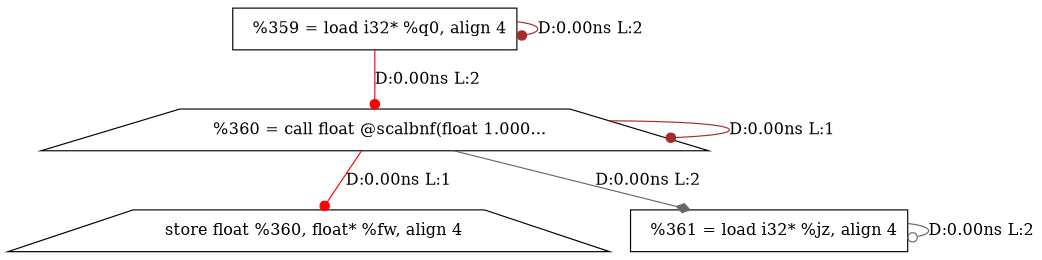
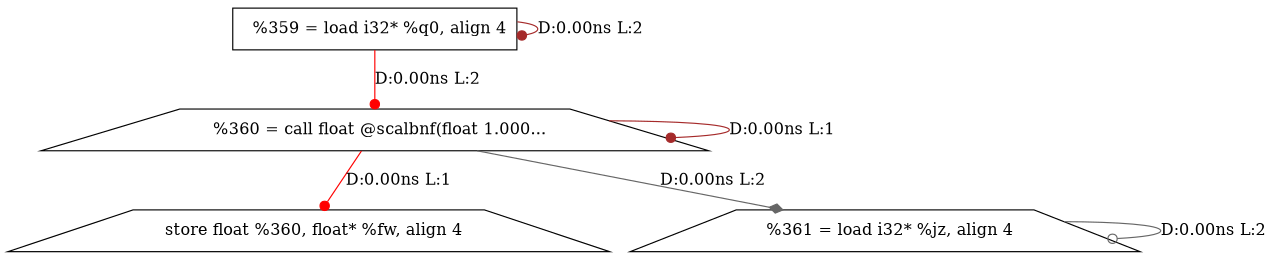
node "%361 = load i32* %jz, align 4": shape box -> trapezium
